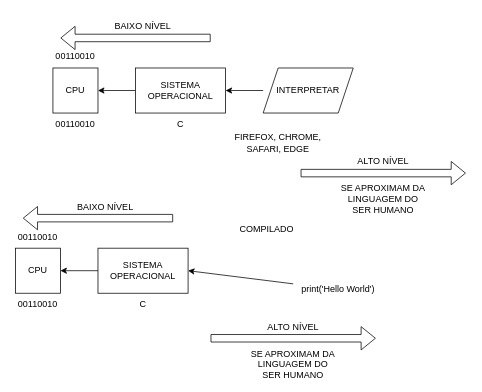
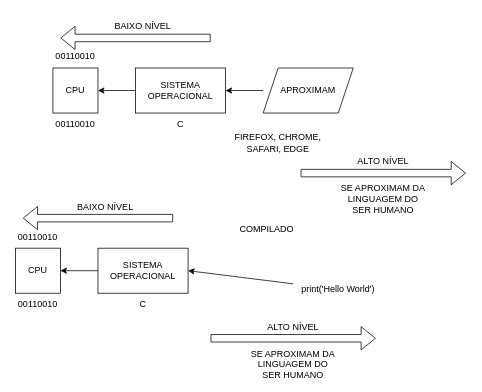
node "INTERPRETAR": label "INTERPRETAR" -> "APROXIMAM"
